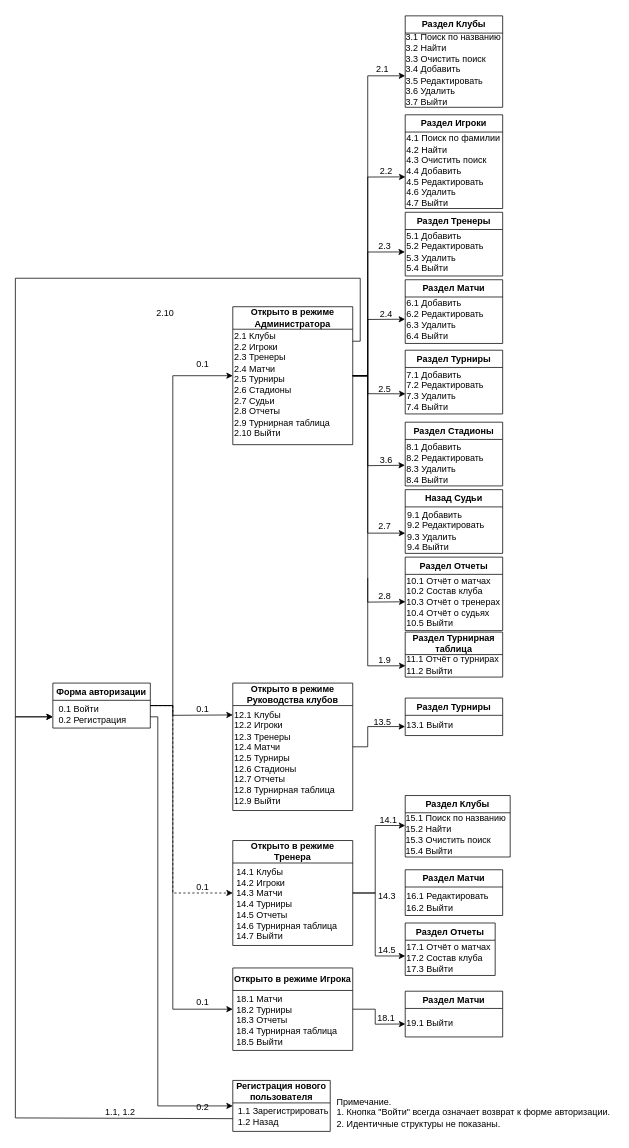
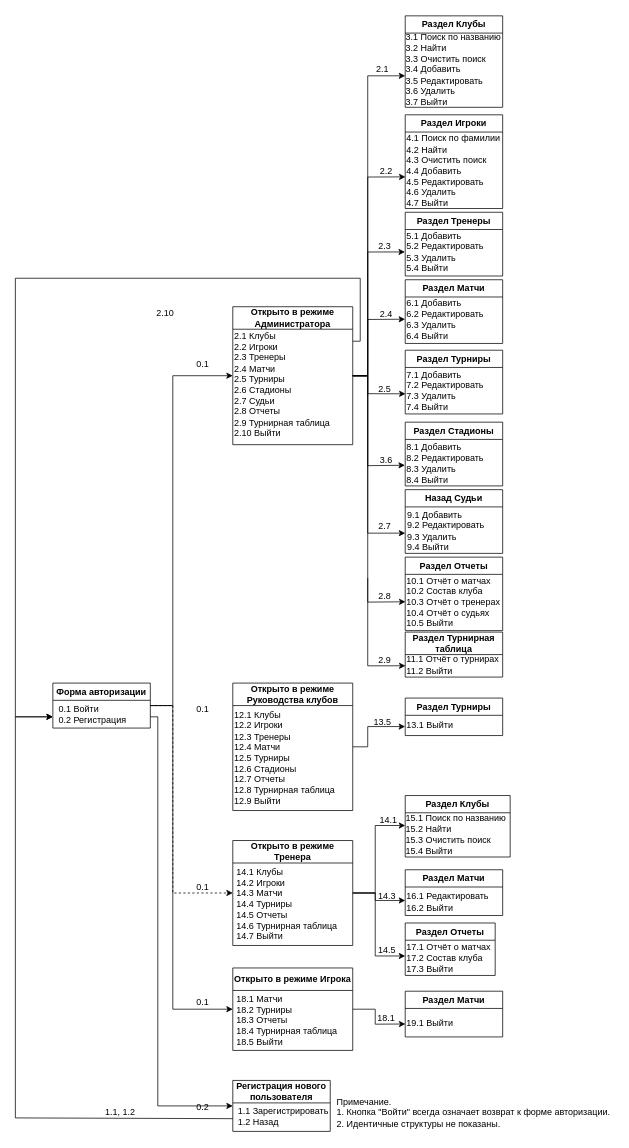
node "1.9": label "1.9" -> "2.9"
edge "Форма авторизации" -> "Открыто в режиме Руководства клубов": removed
edge "Открыто в режиме Тренера" -> "16.1 Редактировать 16.2 Выйти": added
